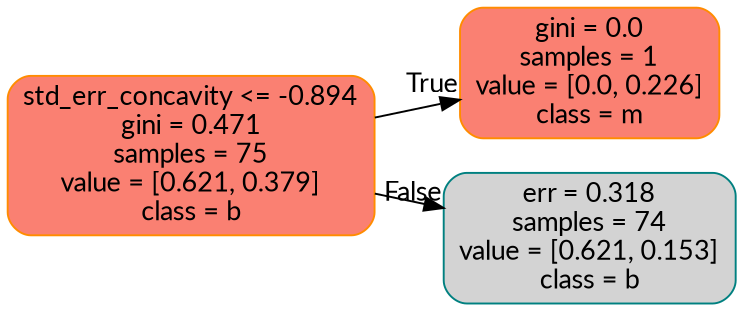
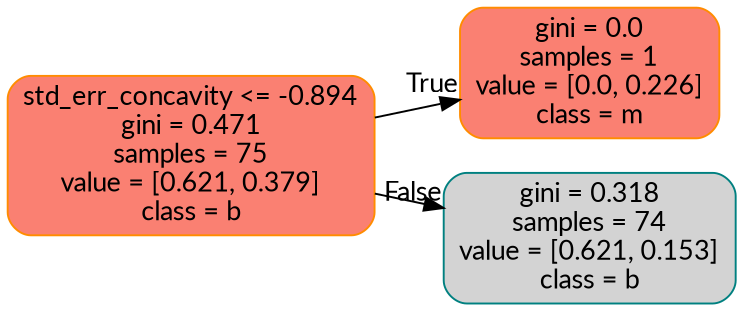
node "err = 0.318 samples = 74 value = [0.621, 0.153] class = b": label "err = 0.318 samples = 74 value = [0.621, 0.153] class = b" -> "gini = 0.318 samples = 74 value = [0.621, 0.153] class = b"
